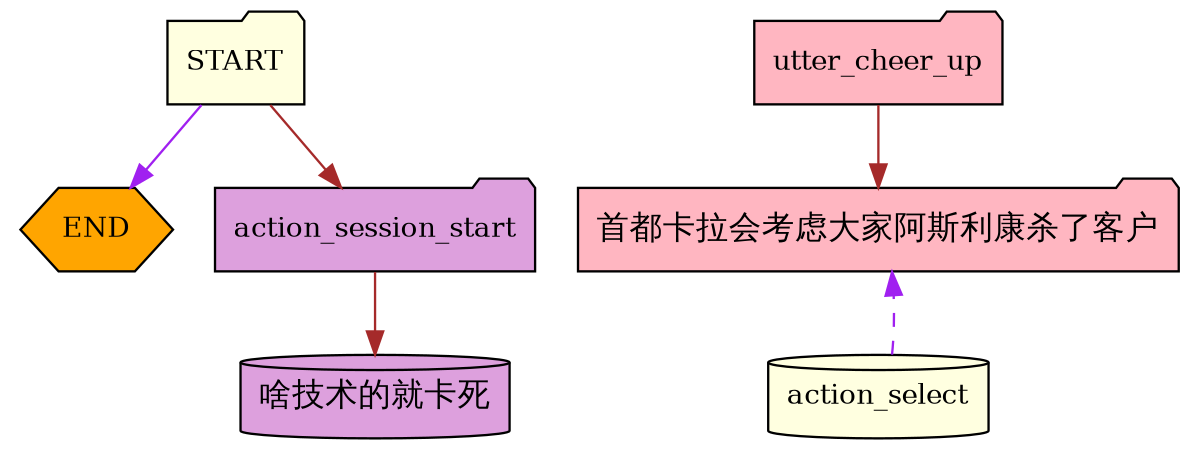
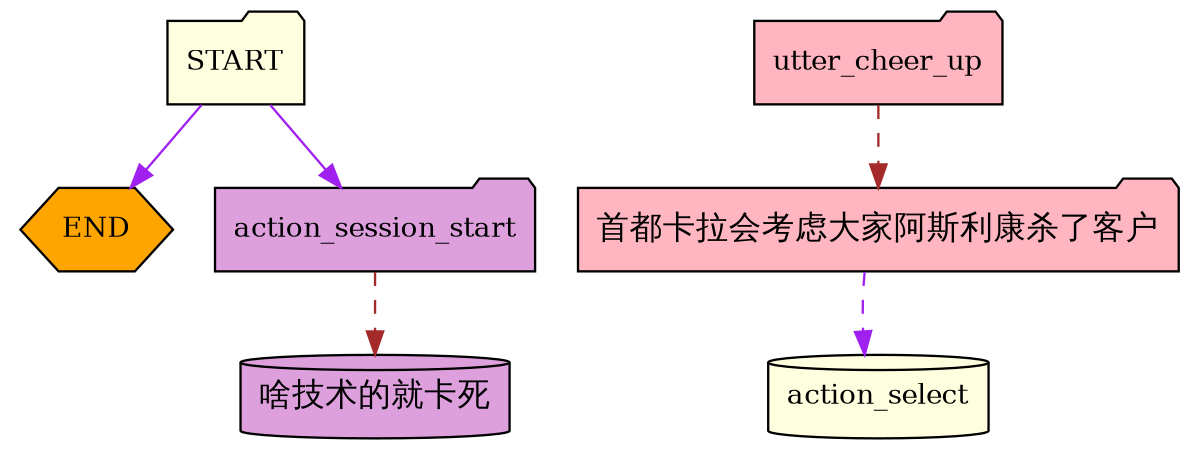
edge "utter_cheer_up" -> "首都卡拉会考虑大家阿斯利康杀了客户": style solid -> dashed
edge "START" -> "action_session_start": color brown -> purple
edge "action_session_start" -> "啥技术的就卡死": style solid -> dashed
edge "action_select" -> "首都卡拉会考虑大家阿斯利康杀了客户": reversed
